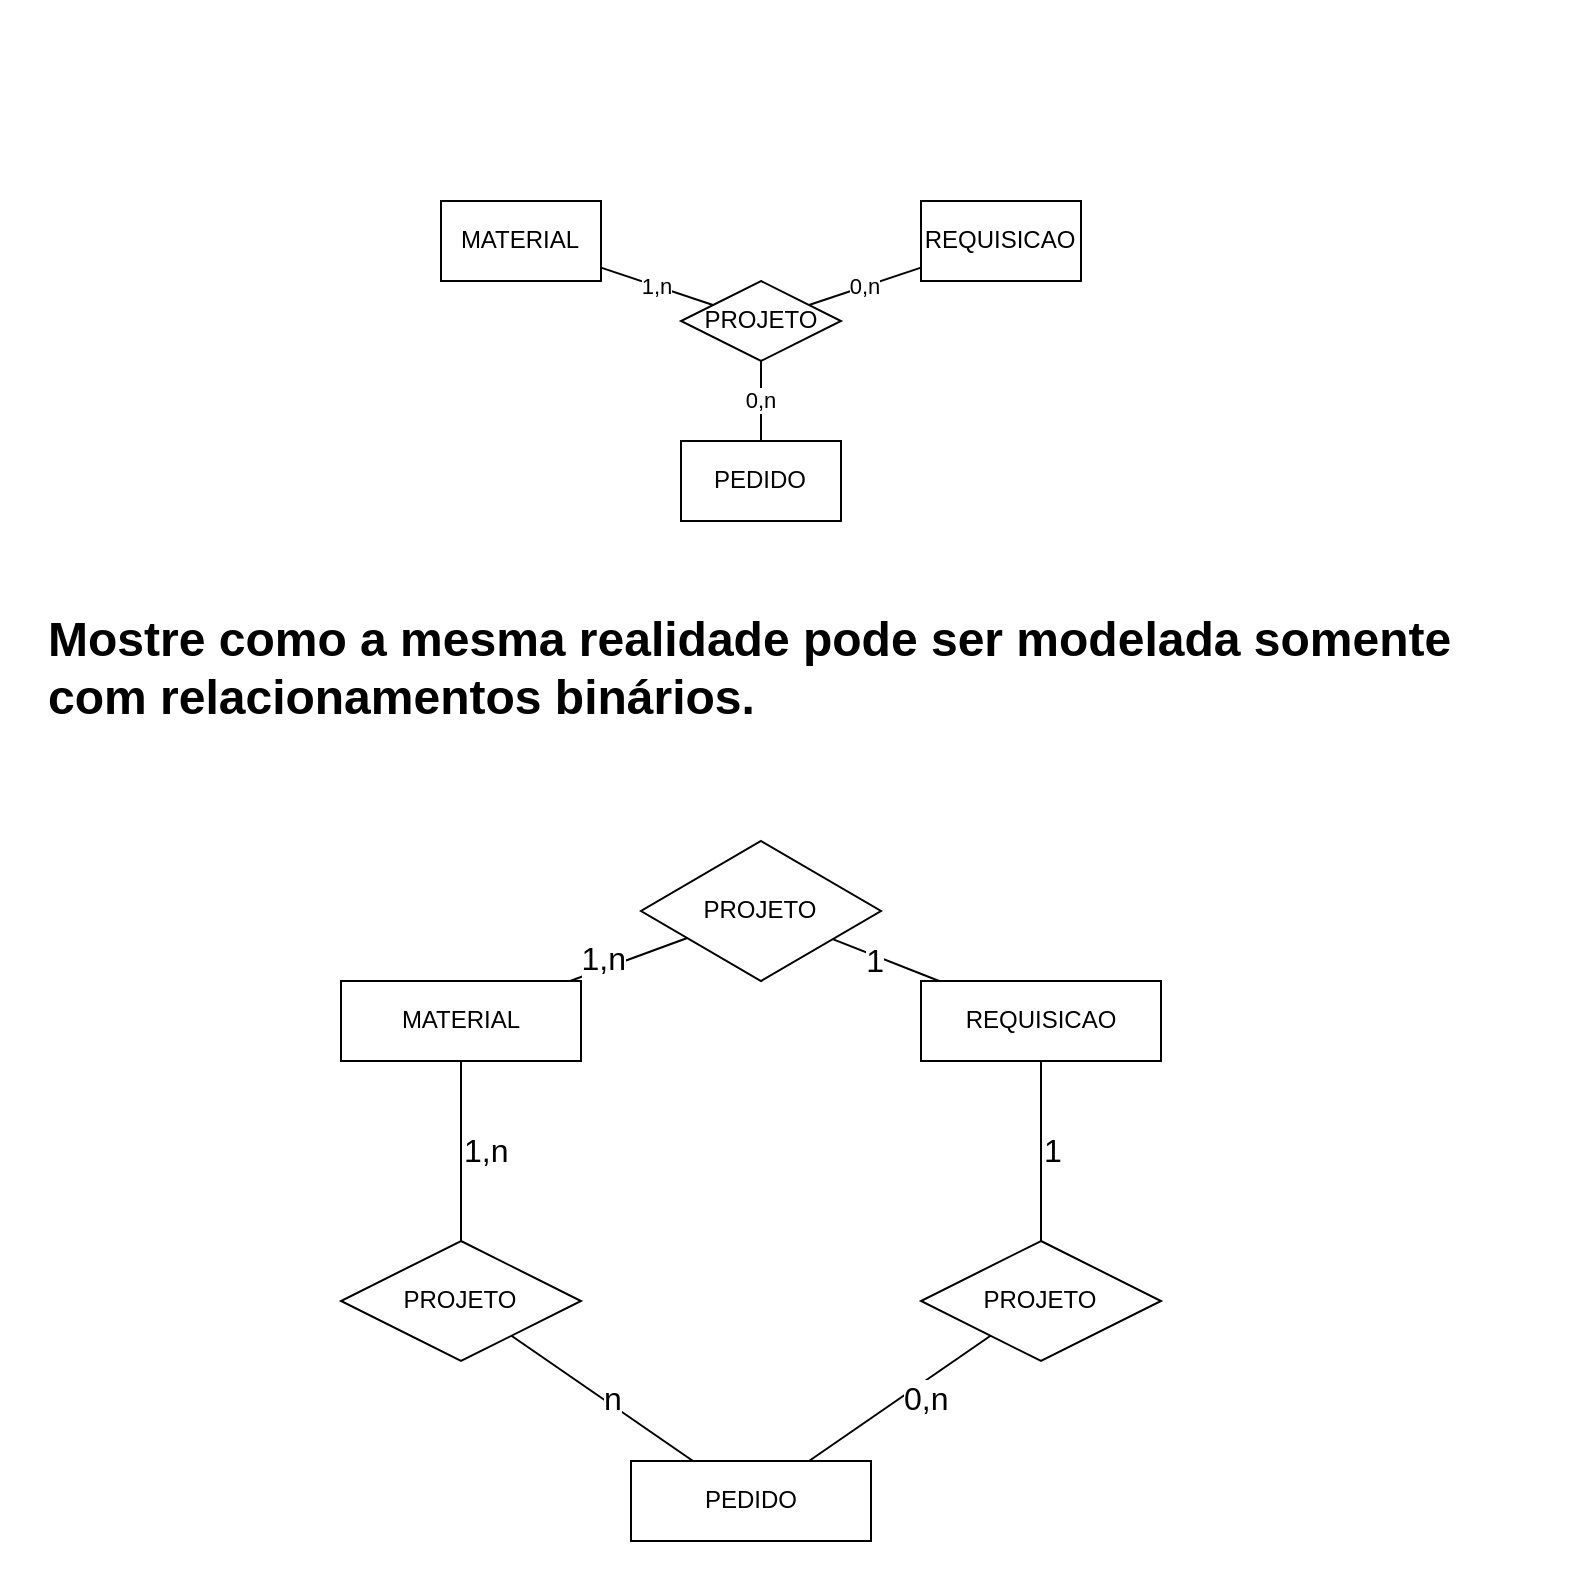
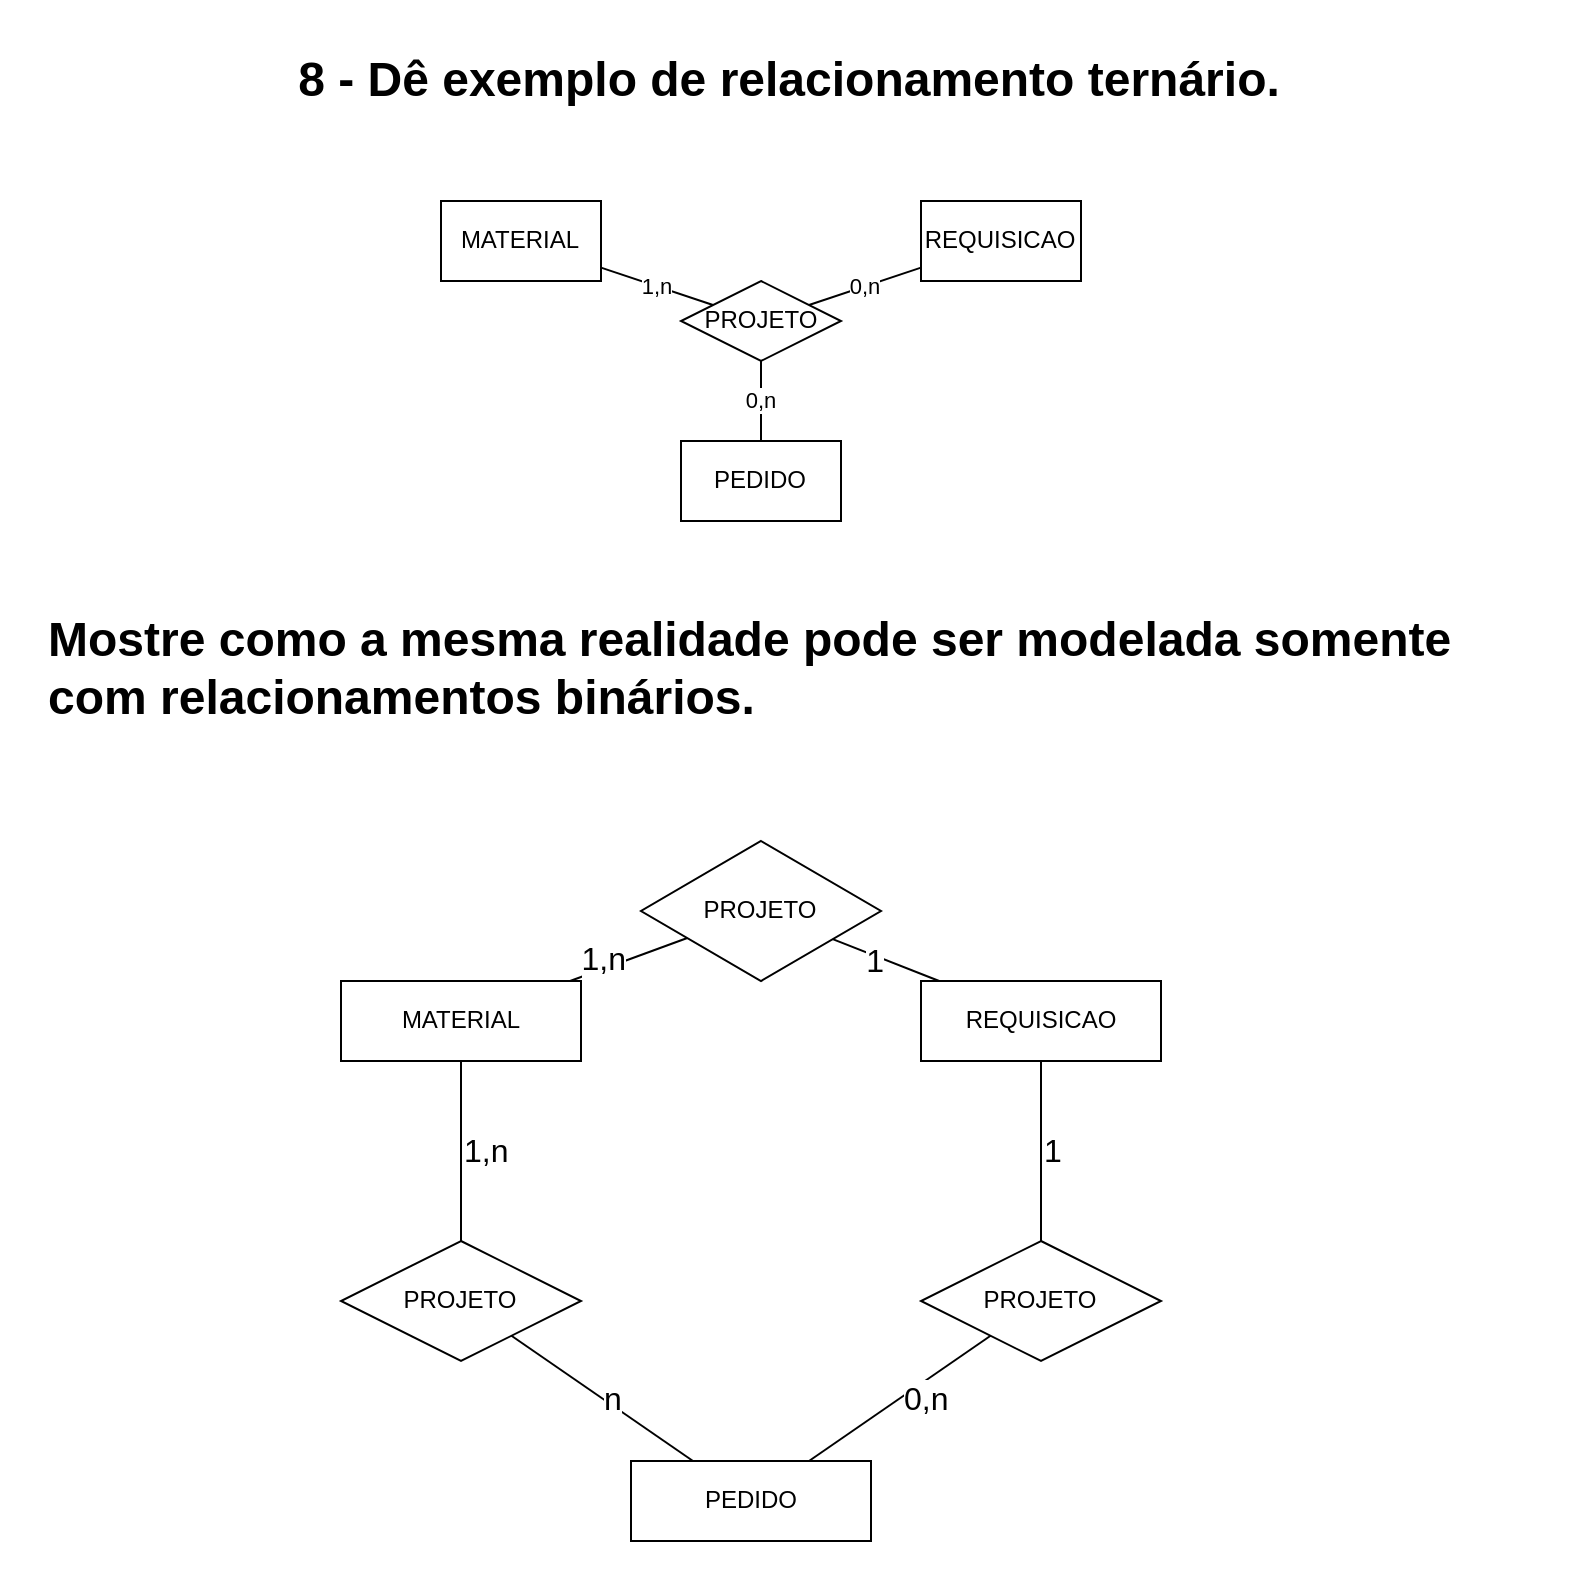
node "8 - Dê exemplo de relacionamento ternário.": added
